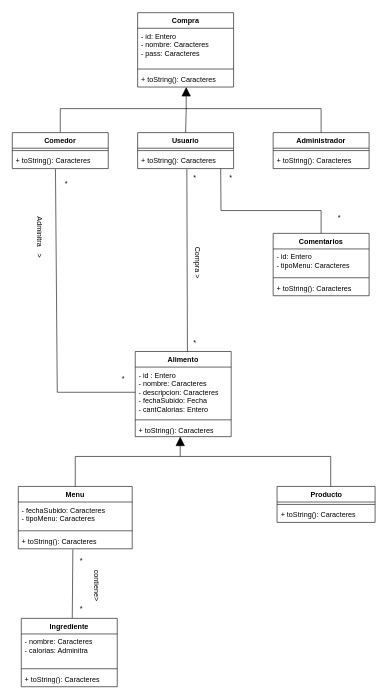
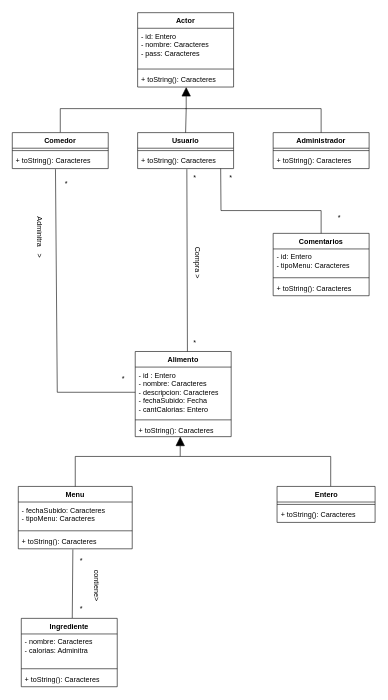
node "Compra": label "Compra" -> "Actor"
node "Producto": label "Producto" -> "Entero"
